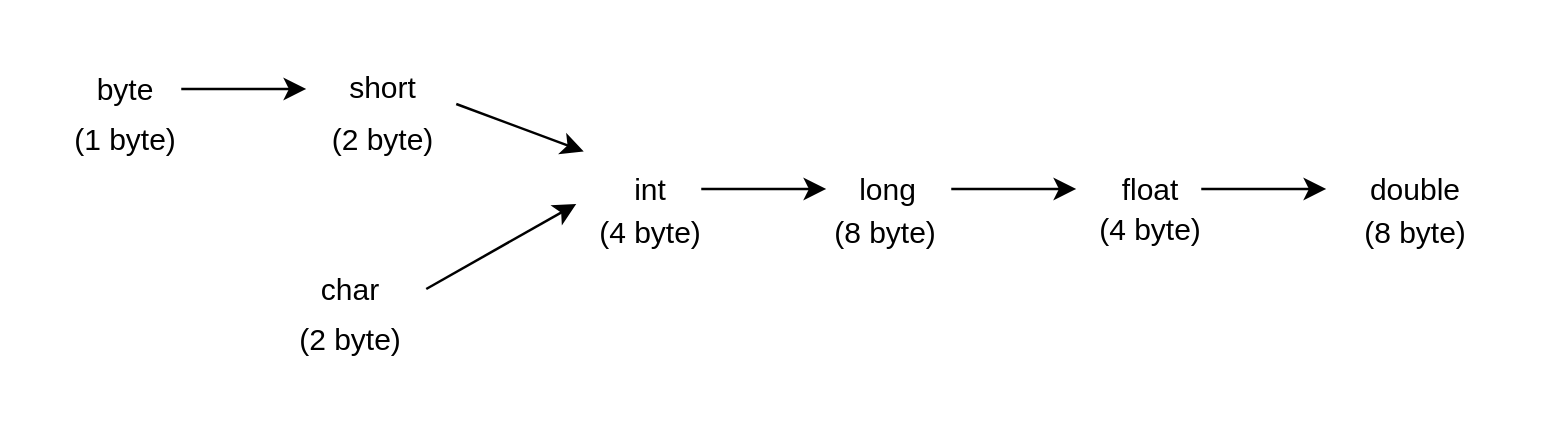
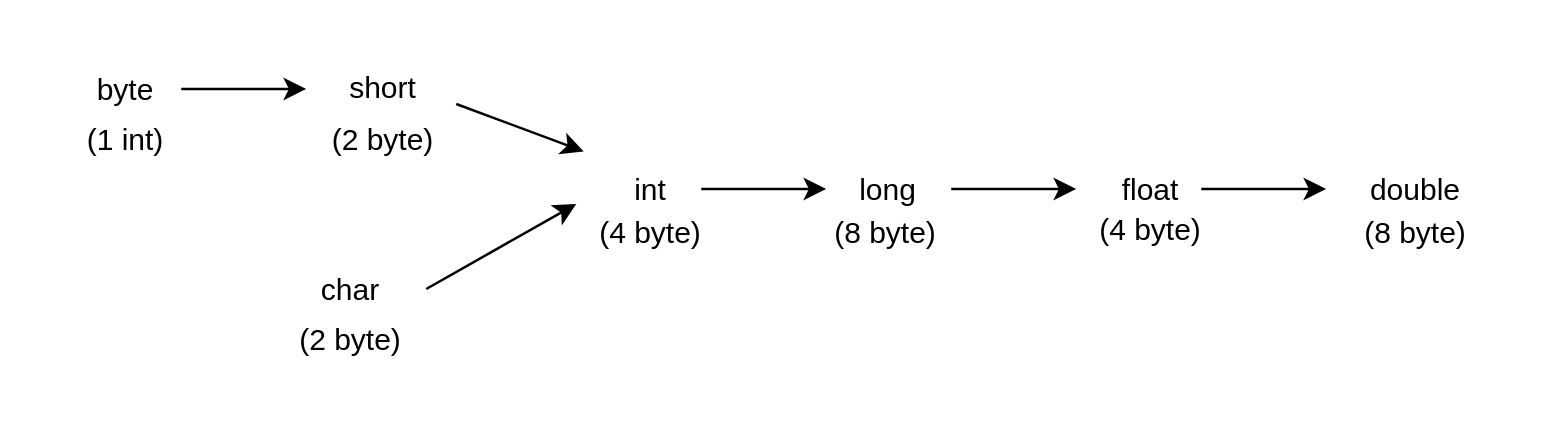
node "(1 byte)": label "(1 byte)" -> "(1 int)"
